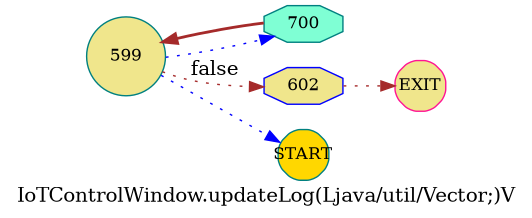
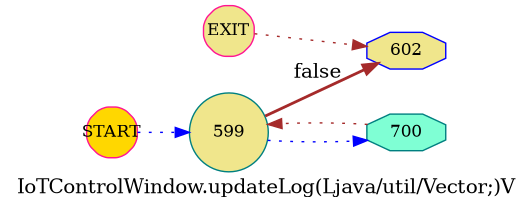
edge "700" -> "599": style bold -> dotted
edge "599" -> "602": style dotted -> bold
edge "602" -> "EXIT": reversed
edge "599" -> "START": reversed
node "START": color teal -> deeppink
